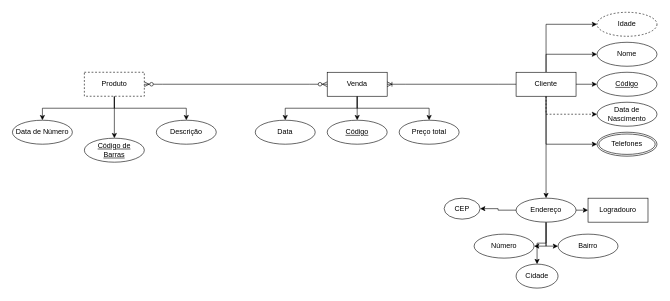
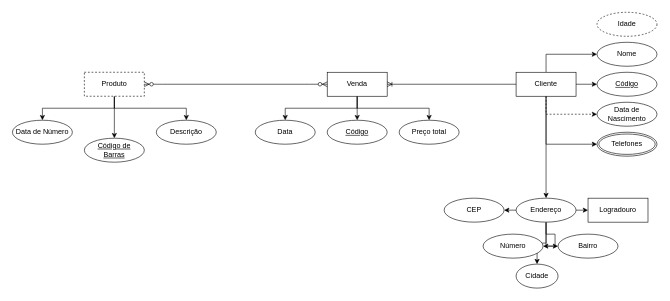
edge "Cliente" -> "Idade": removed
node "CEP": size 36x21 -> 60x24
node "Número": moved (504, 246) -> (513, 246)
